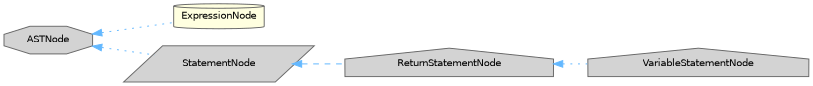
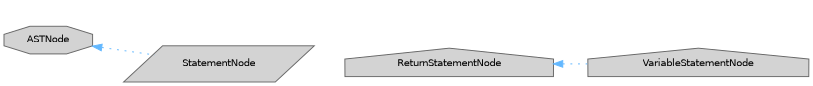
node "ExpressionNode": removed
edge "ReturnStatementNode" -> "StatementNode": removed
